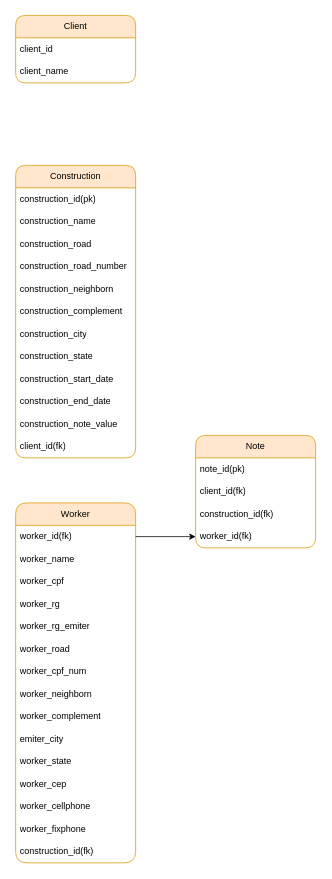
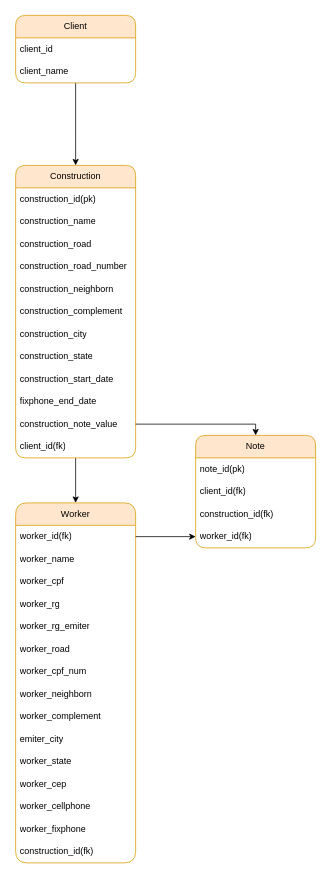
edge "Client" -> "Construction": added
node "construction_end_date": label "construction_end_date" -> "fixphone_end_date"
edge "construction_note_value" -> "Note": added
edge "Construction" -> "Worker": added
